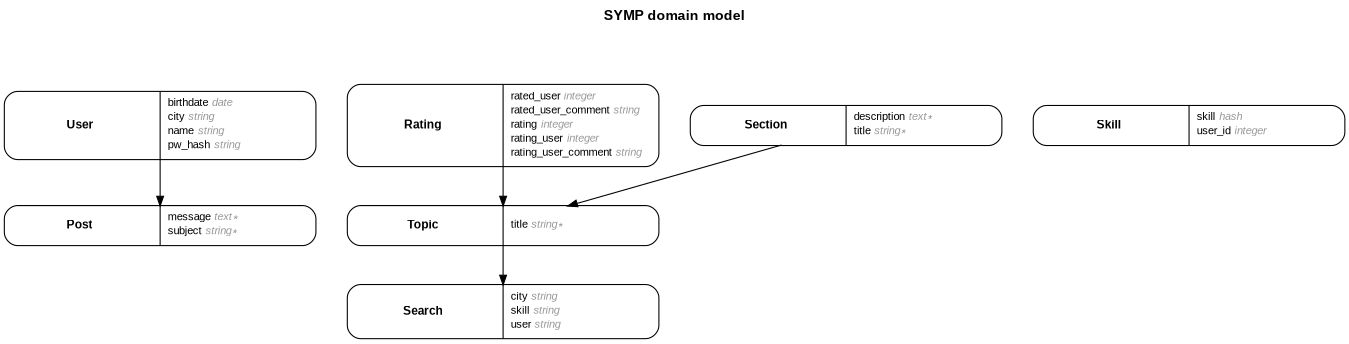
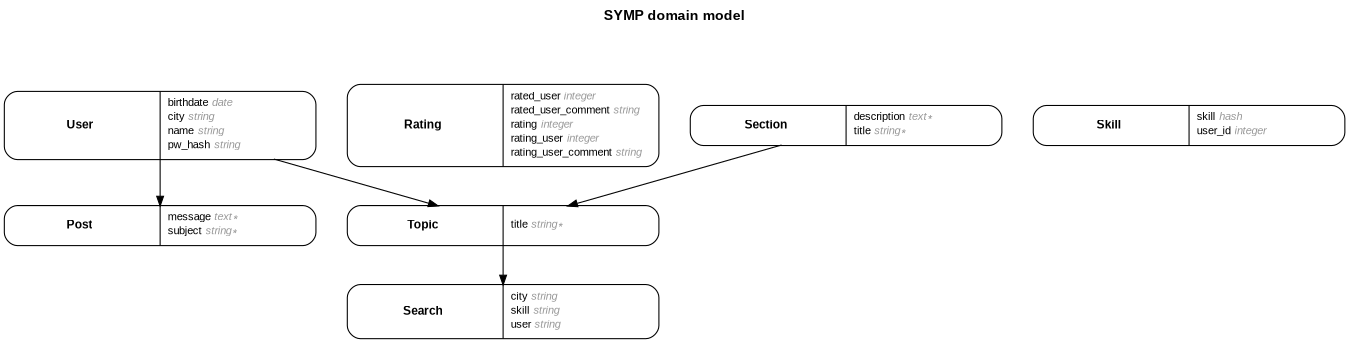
edge "Rating" -- "Topic": now "User" -- "Topic"
